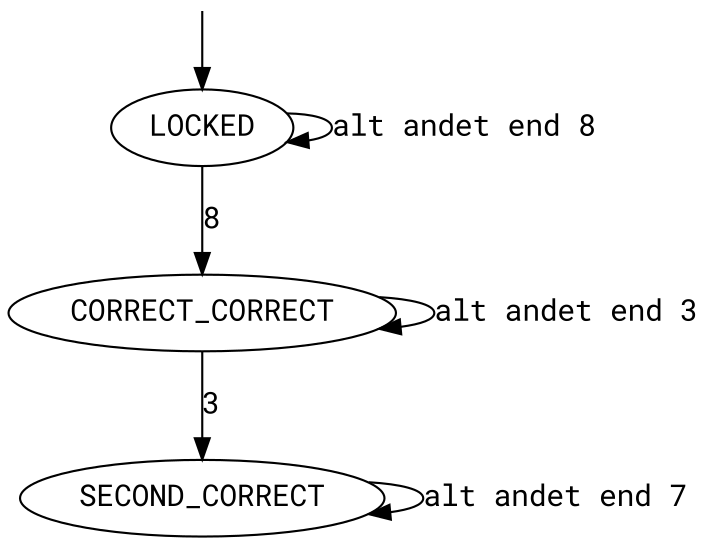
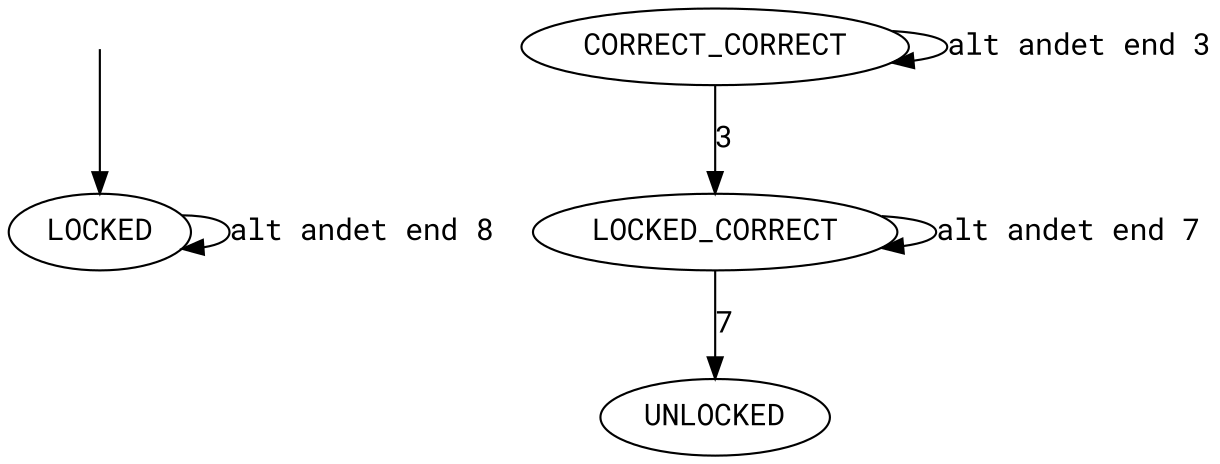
edge "LOCKED" -> "CORRECT_CORRECT": removed, label "8"
node "UNLOCKED": added
node "SECOND_CORRECT": label "SECOND_CORRECT" -> "LOCKED_CORRECT"
